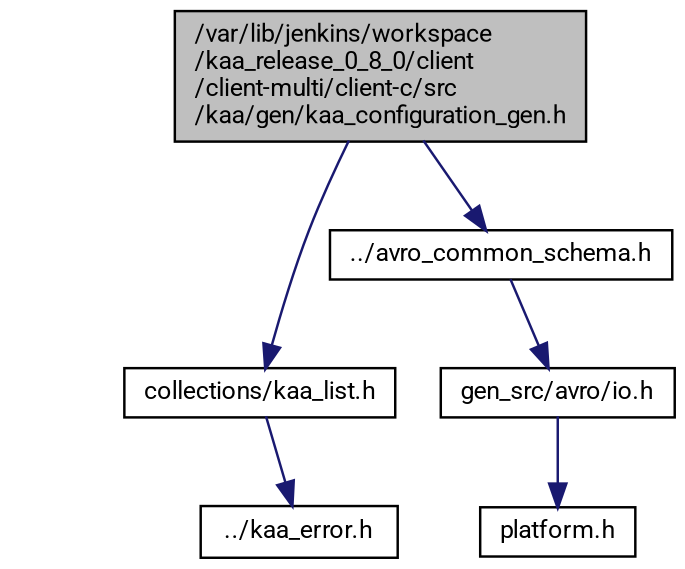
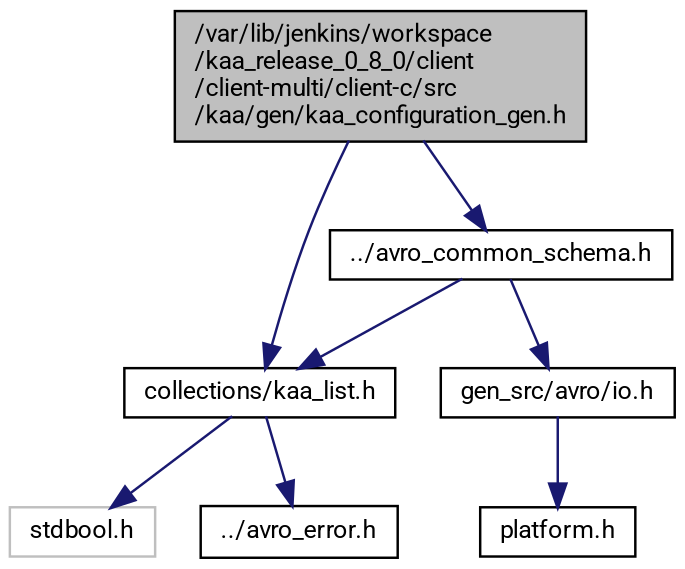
edge "../avro_common_schema.h" -> "collections/kaa_list.h": added
node "stdbool.h": added
node "../kaa_error.h": label "../kaa_error.h" -> "../avro_error.h"
